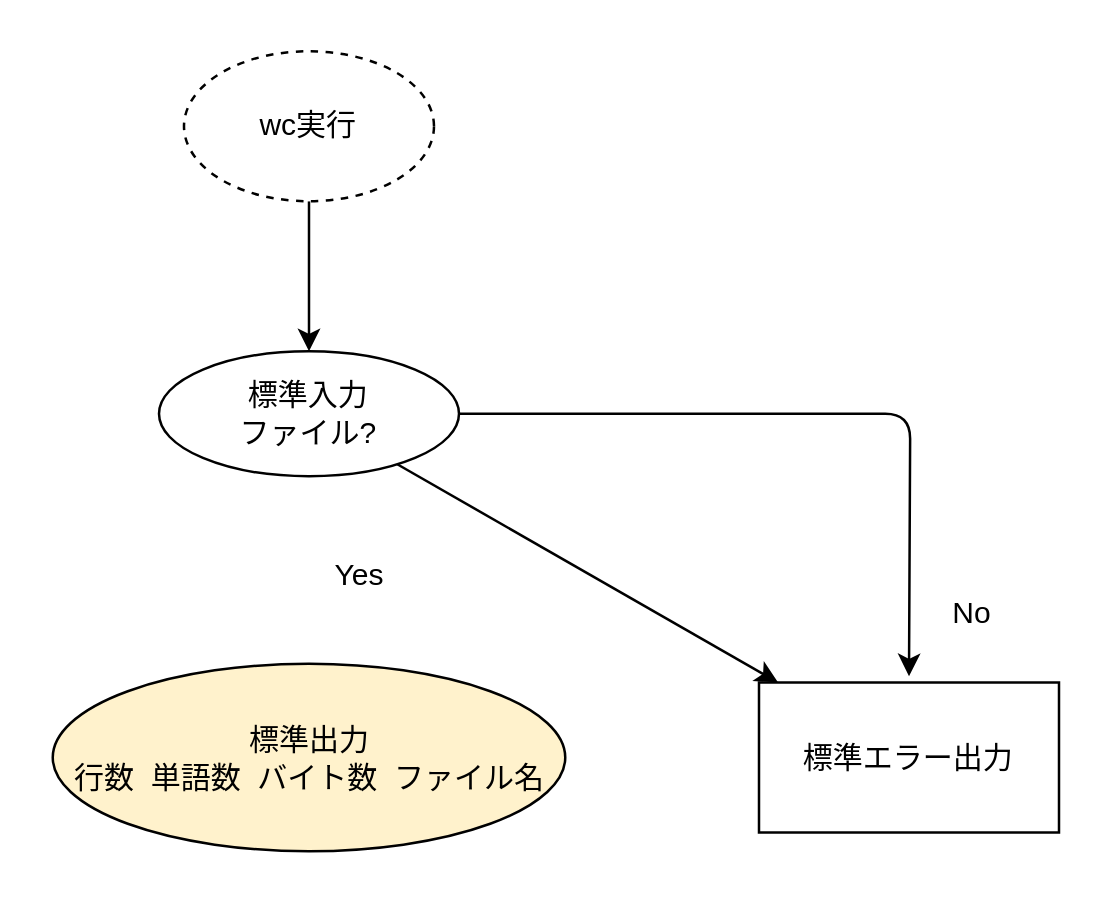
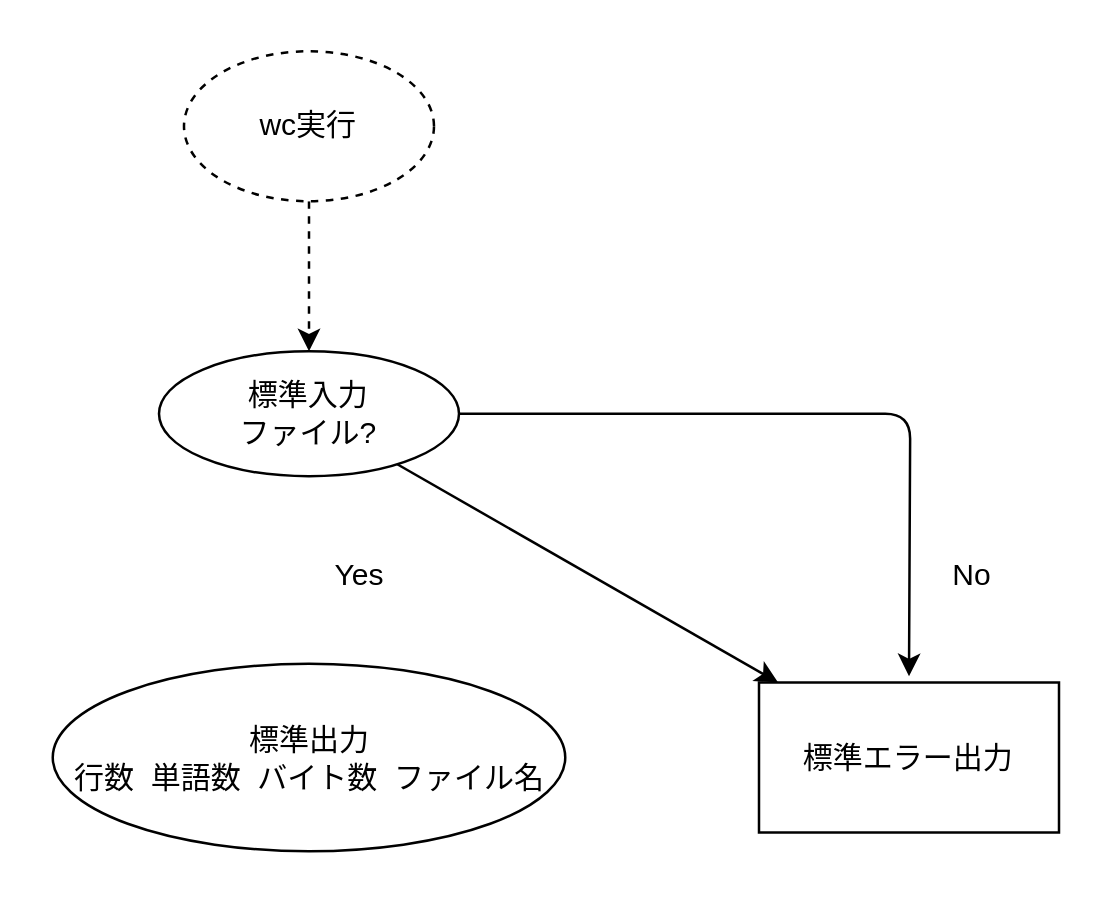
edge "wc実行" -> "標準入力 ファイル?": style solid -> dashed
node "No": moved (971, 614) -> (971, 576)
node "標準出力 行数 単語数 バイト数 ファイル名": fillcolor #fff2cc -> #ffffff
